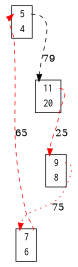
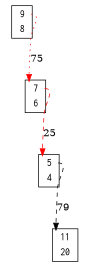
edge "11" -> "9": removed, label "25"
edge "7" -> "5": label "65" -> "25"
